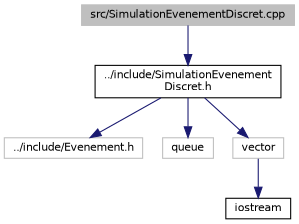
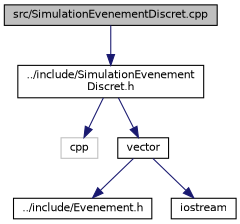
node "src/SimulationEvenementDiscret.cpp": color grey75 -> black
edge "../include/SimulationEvenement Discret.h" -> "../include/Evenement.h": now "vector" -> "../include/Evenement.h"
node "../include/Evenement.h": color grey75 -> black
node "queue": label "queue" -> "cpp"
node "vector": color grey75 -> black
